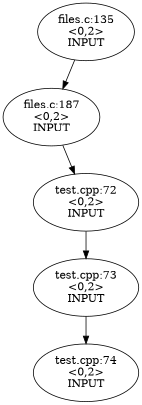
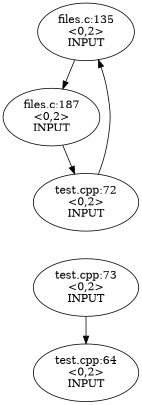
edge "test.cpp:72 <0,2> INPUT" -> "test.cpp:73 <0,2> INPUT": now "test.cpp:72 <0,2> INPUT" -> "files.c:135 <0,2> INPUT"
node "test.cpp:74 <0,2> INPUT": label "test.cpp:74 <0,2> INPUT" -> "test.cpp:64 <0,2> INPUT"
